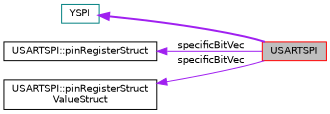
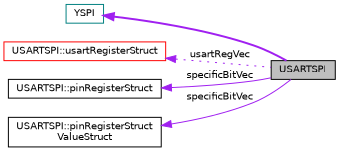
node "USARTSPI::usartRegisterStruct": added
node "USARTSPI": color red -> black
